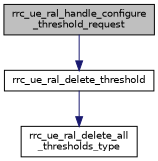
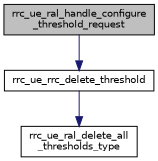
node "rrc_ue_ral_delete_threshold": label "rrc_ue_ral_delete_threshold" -> "rrc_ue_rrc_delete_threshold"
